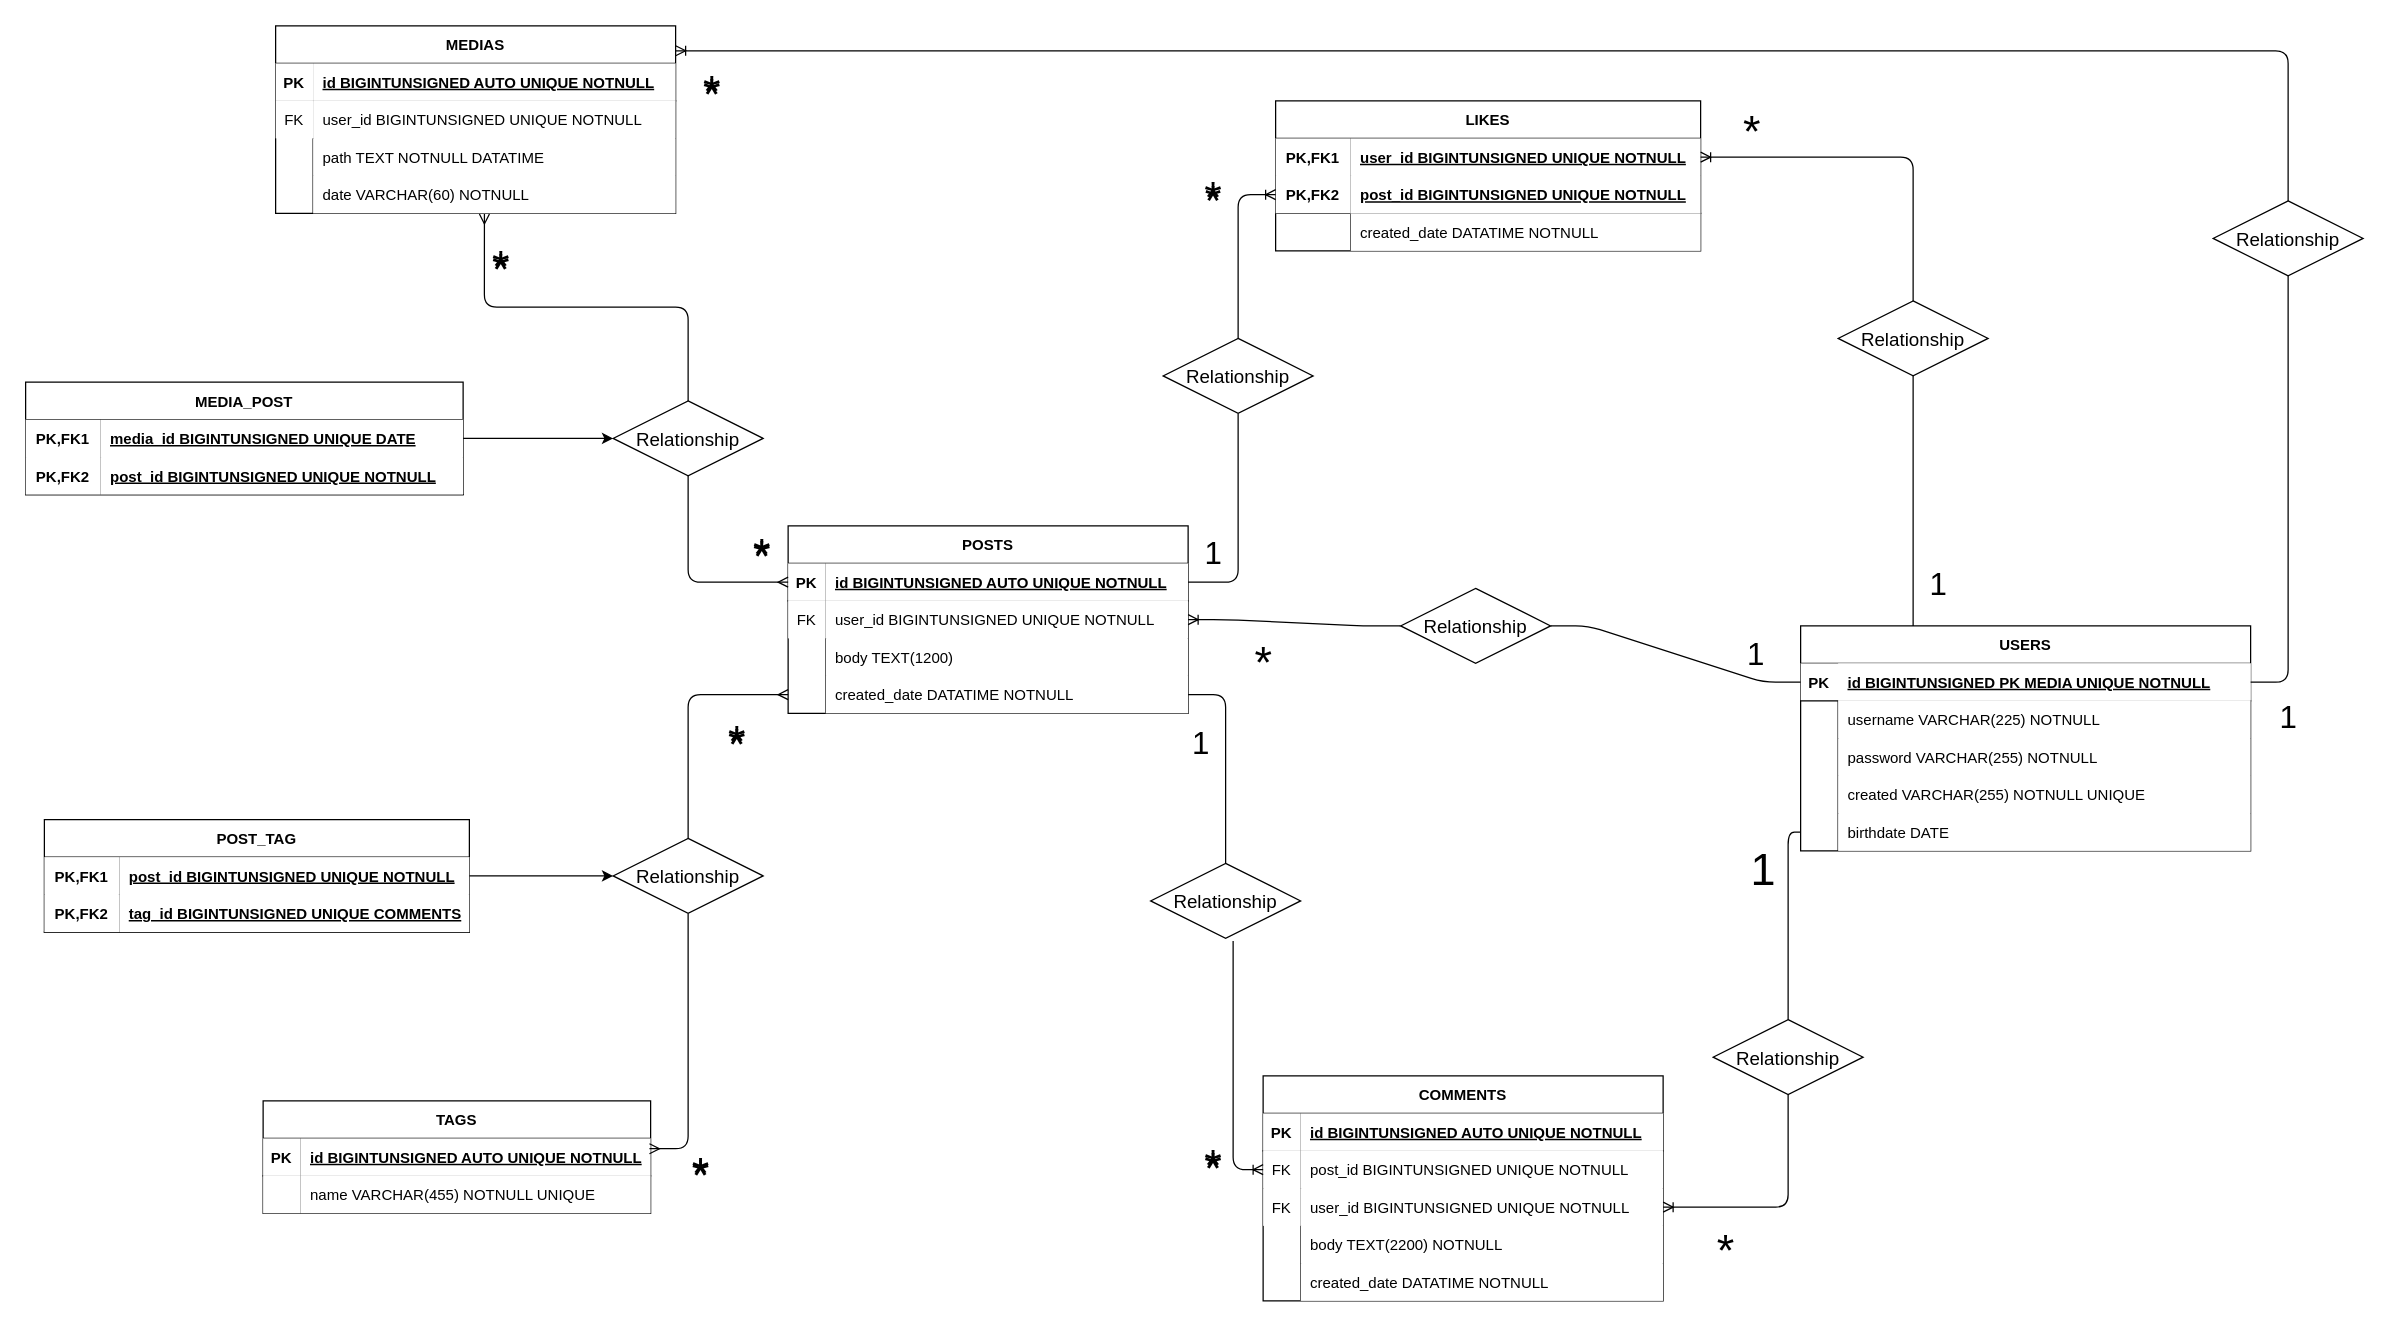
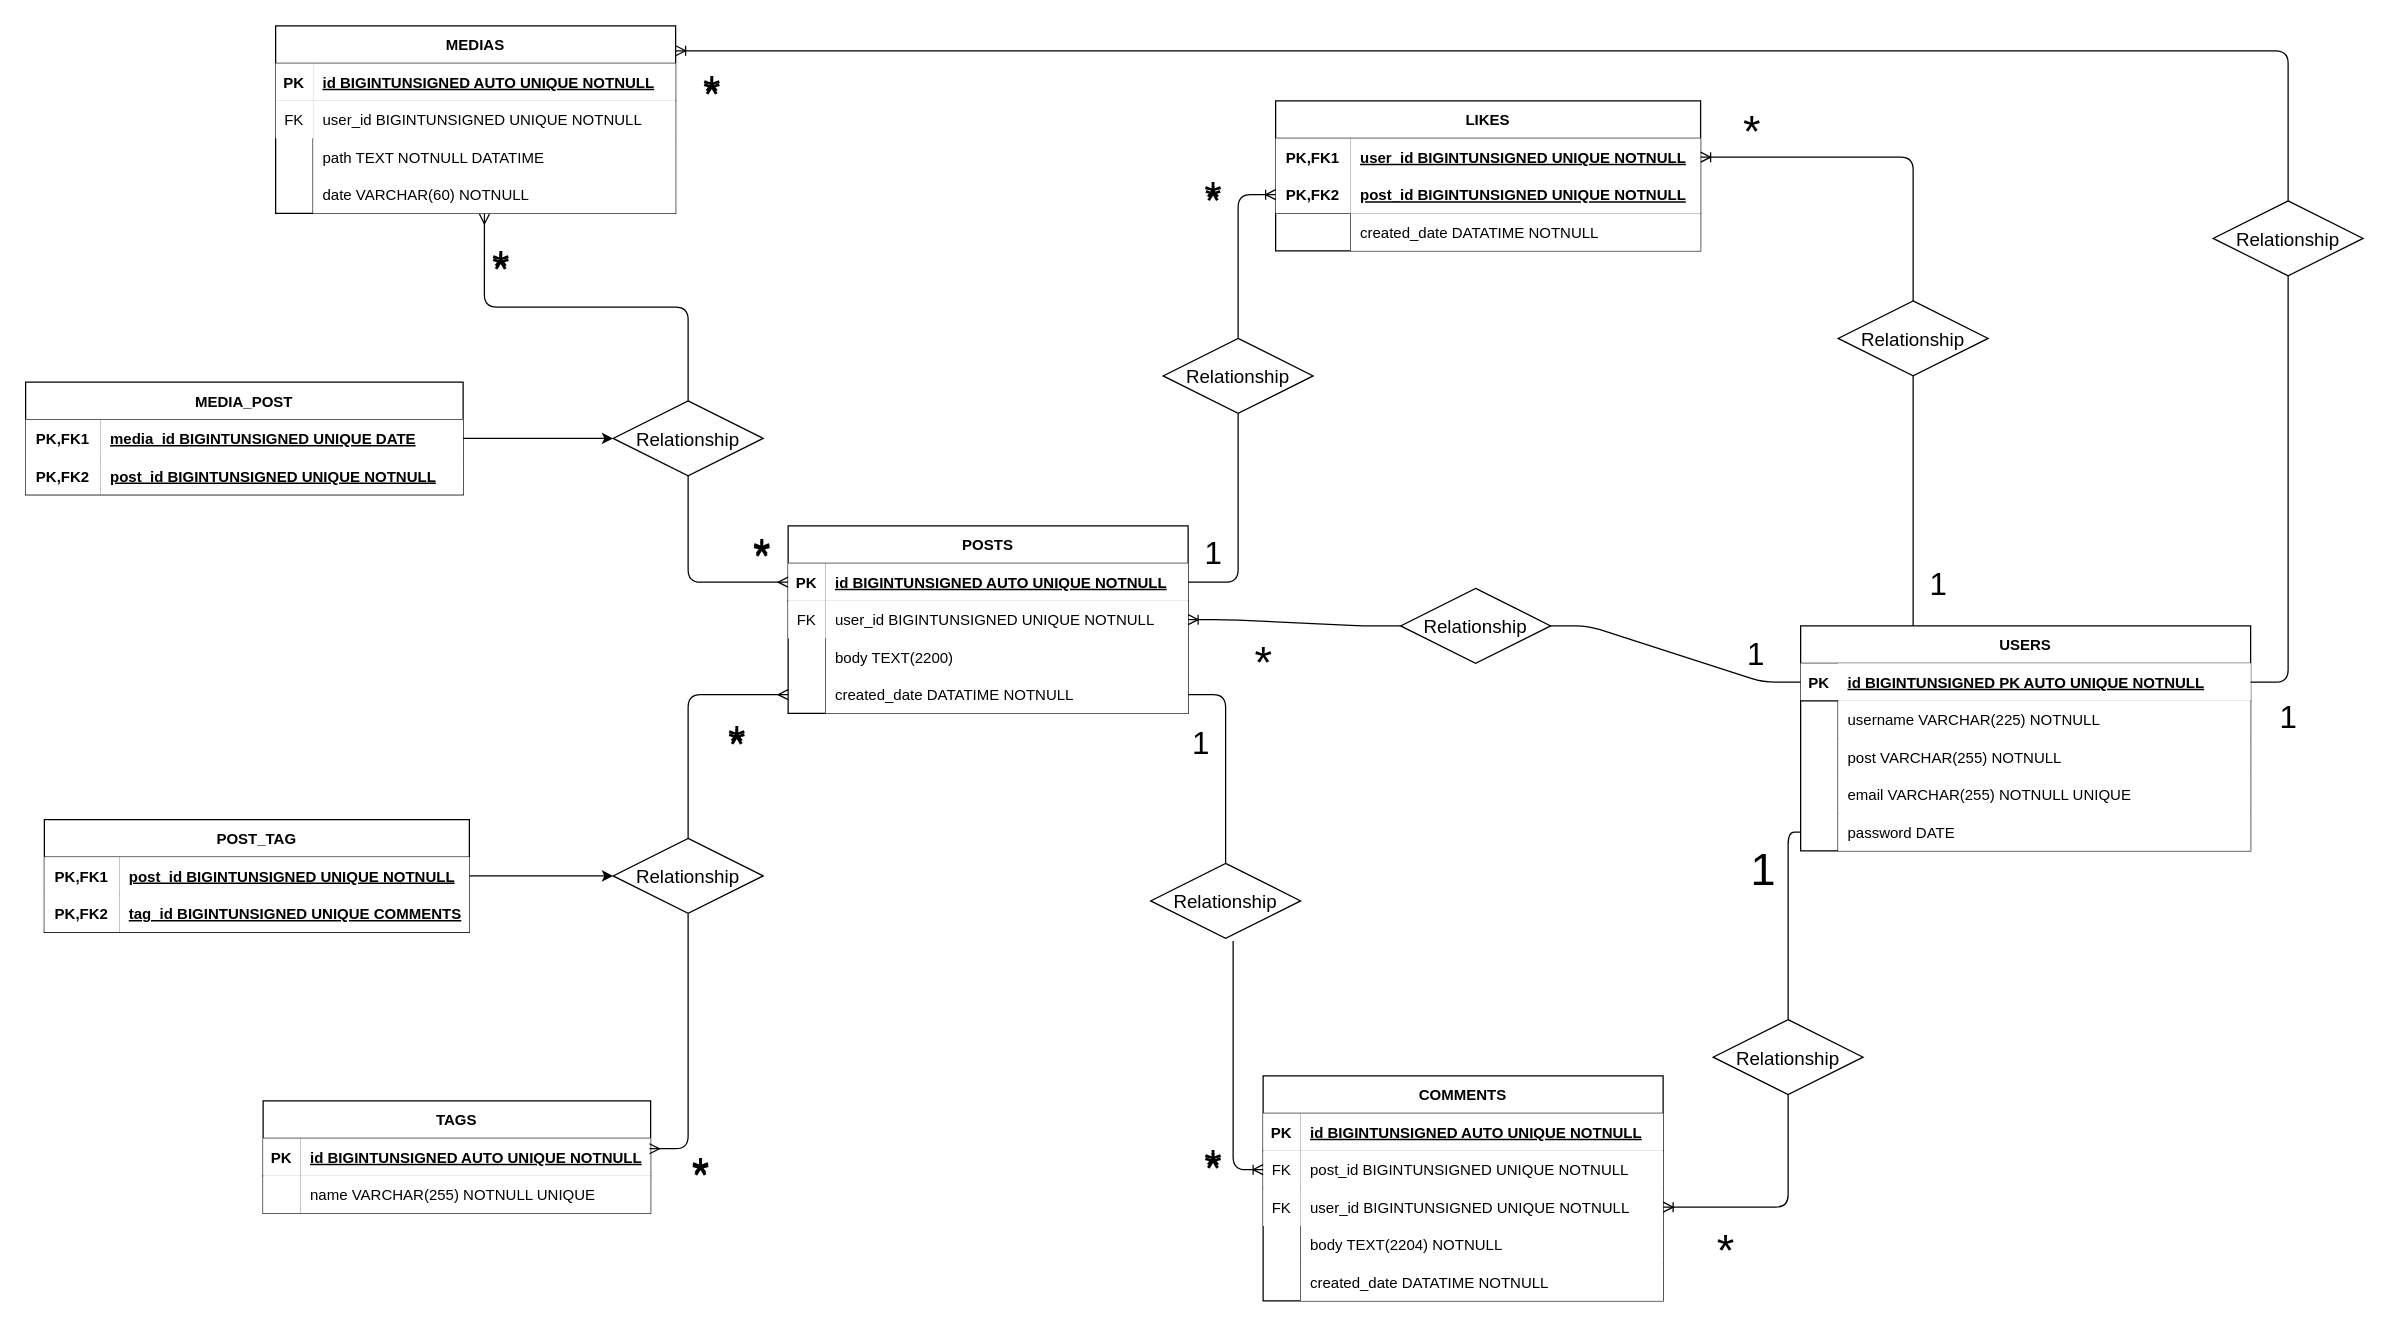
node "body TEXT(1200)": label "body TEXT(1200)" -> "body TEXT(2200)"
node "id BIGINTUNSIGNED PK MEDIA UNIQUE NOTNULL": label "id BIGINTUNSIGNED PK MEDIA UNIQUE NOTNULL" -> "id BIGINTUNSIGNED PK AUTO UNIQUE NOTNULL"
node "password VARCHAR(255) NOTNULL": label "password VARCHAR(255) NOTNULL" -> "post VARCHAR(255) NOTNULL"
node "created VARCHAR(255) NOTNULL UNIQUE": label "created VARCHAR(255) NOTNULL UNIQUE" -> "email VARCHAR(255) NOTNULL UNIQUE"
node "birthdate DATE": label "birthdate DATE" -> "password DATE"
node "name VARCHAR(455) NOTNULL UNIQUE": label "name VARCHAR(455) NOTNULL UNIQUE" -> "name VARCHAR(255) NOTNULL UNIQUE"
node "body TEXT(2200) NOTNULL": label "body TEXT(2200) NOTNULL" -> "body TEXT(2204) NOTNULL"
